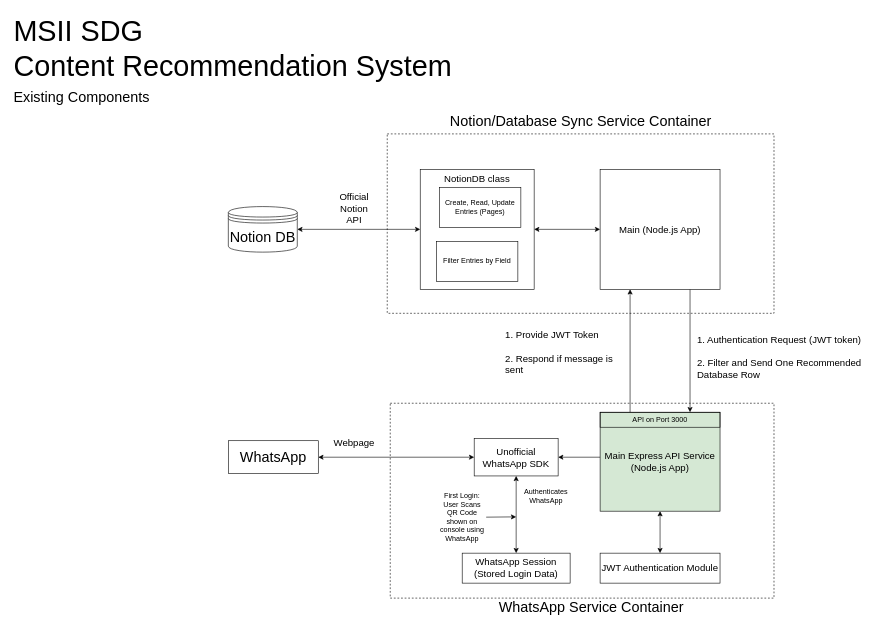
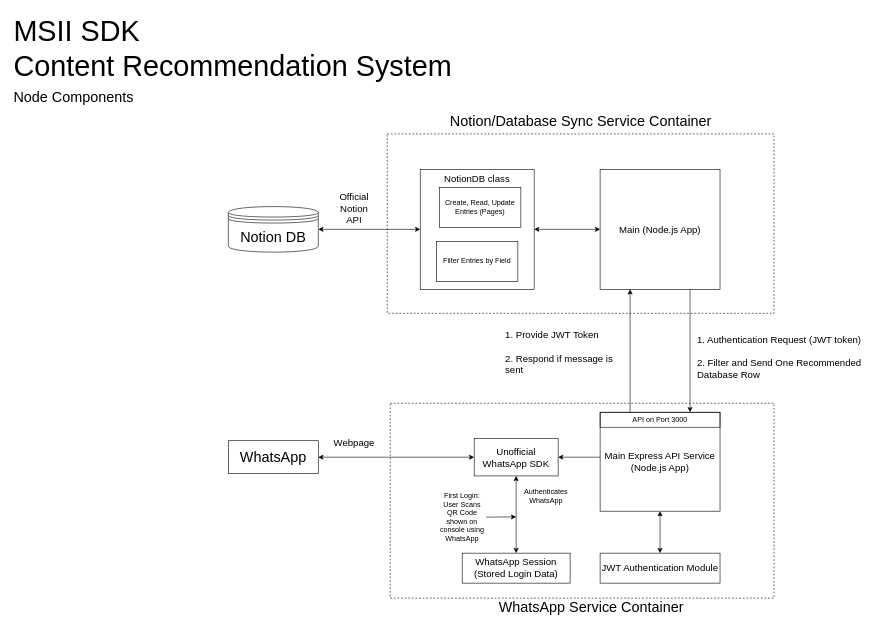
node "MSII SDGContent Recommendation System": label "MSII SDGContent Recommendation System" -> "MSII SDKContent Recommendation System"
node "Existing Components": label "Existing Components" -> "Node Components"
node "Notion DB": size 69x46 -> 90x46
node "Main Express API Service (Node.js App)": fillcolor #d5e8d4 -> #ffffff
